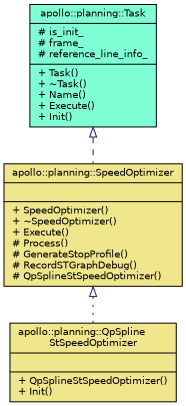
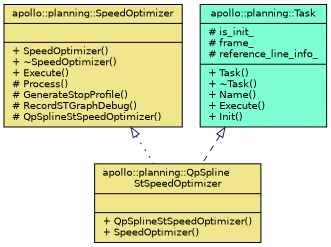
edge "apollo::planning::SpeedOptimizer" -> "apollo::planning::Task": now "apollo::planning::QpSpline" -> "apollo::planning::Task"
node "apollo::planning::QpSpline": text "+ Init()" -> "+ SpeedOptimizer()"
